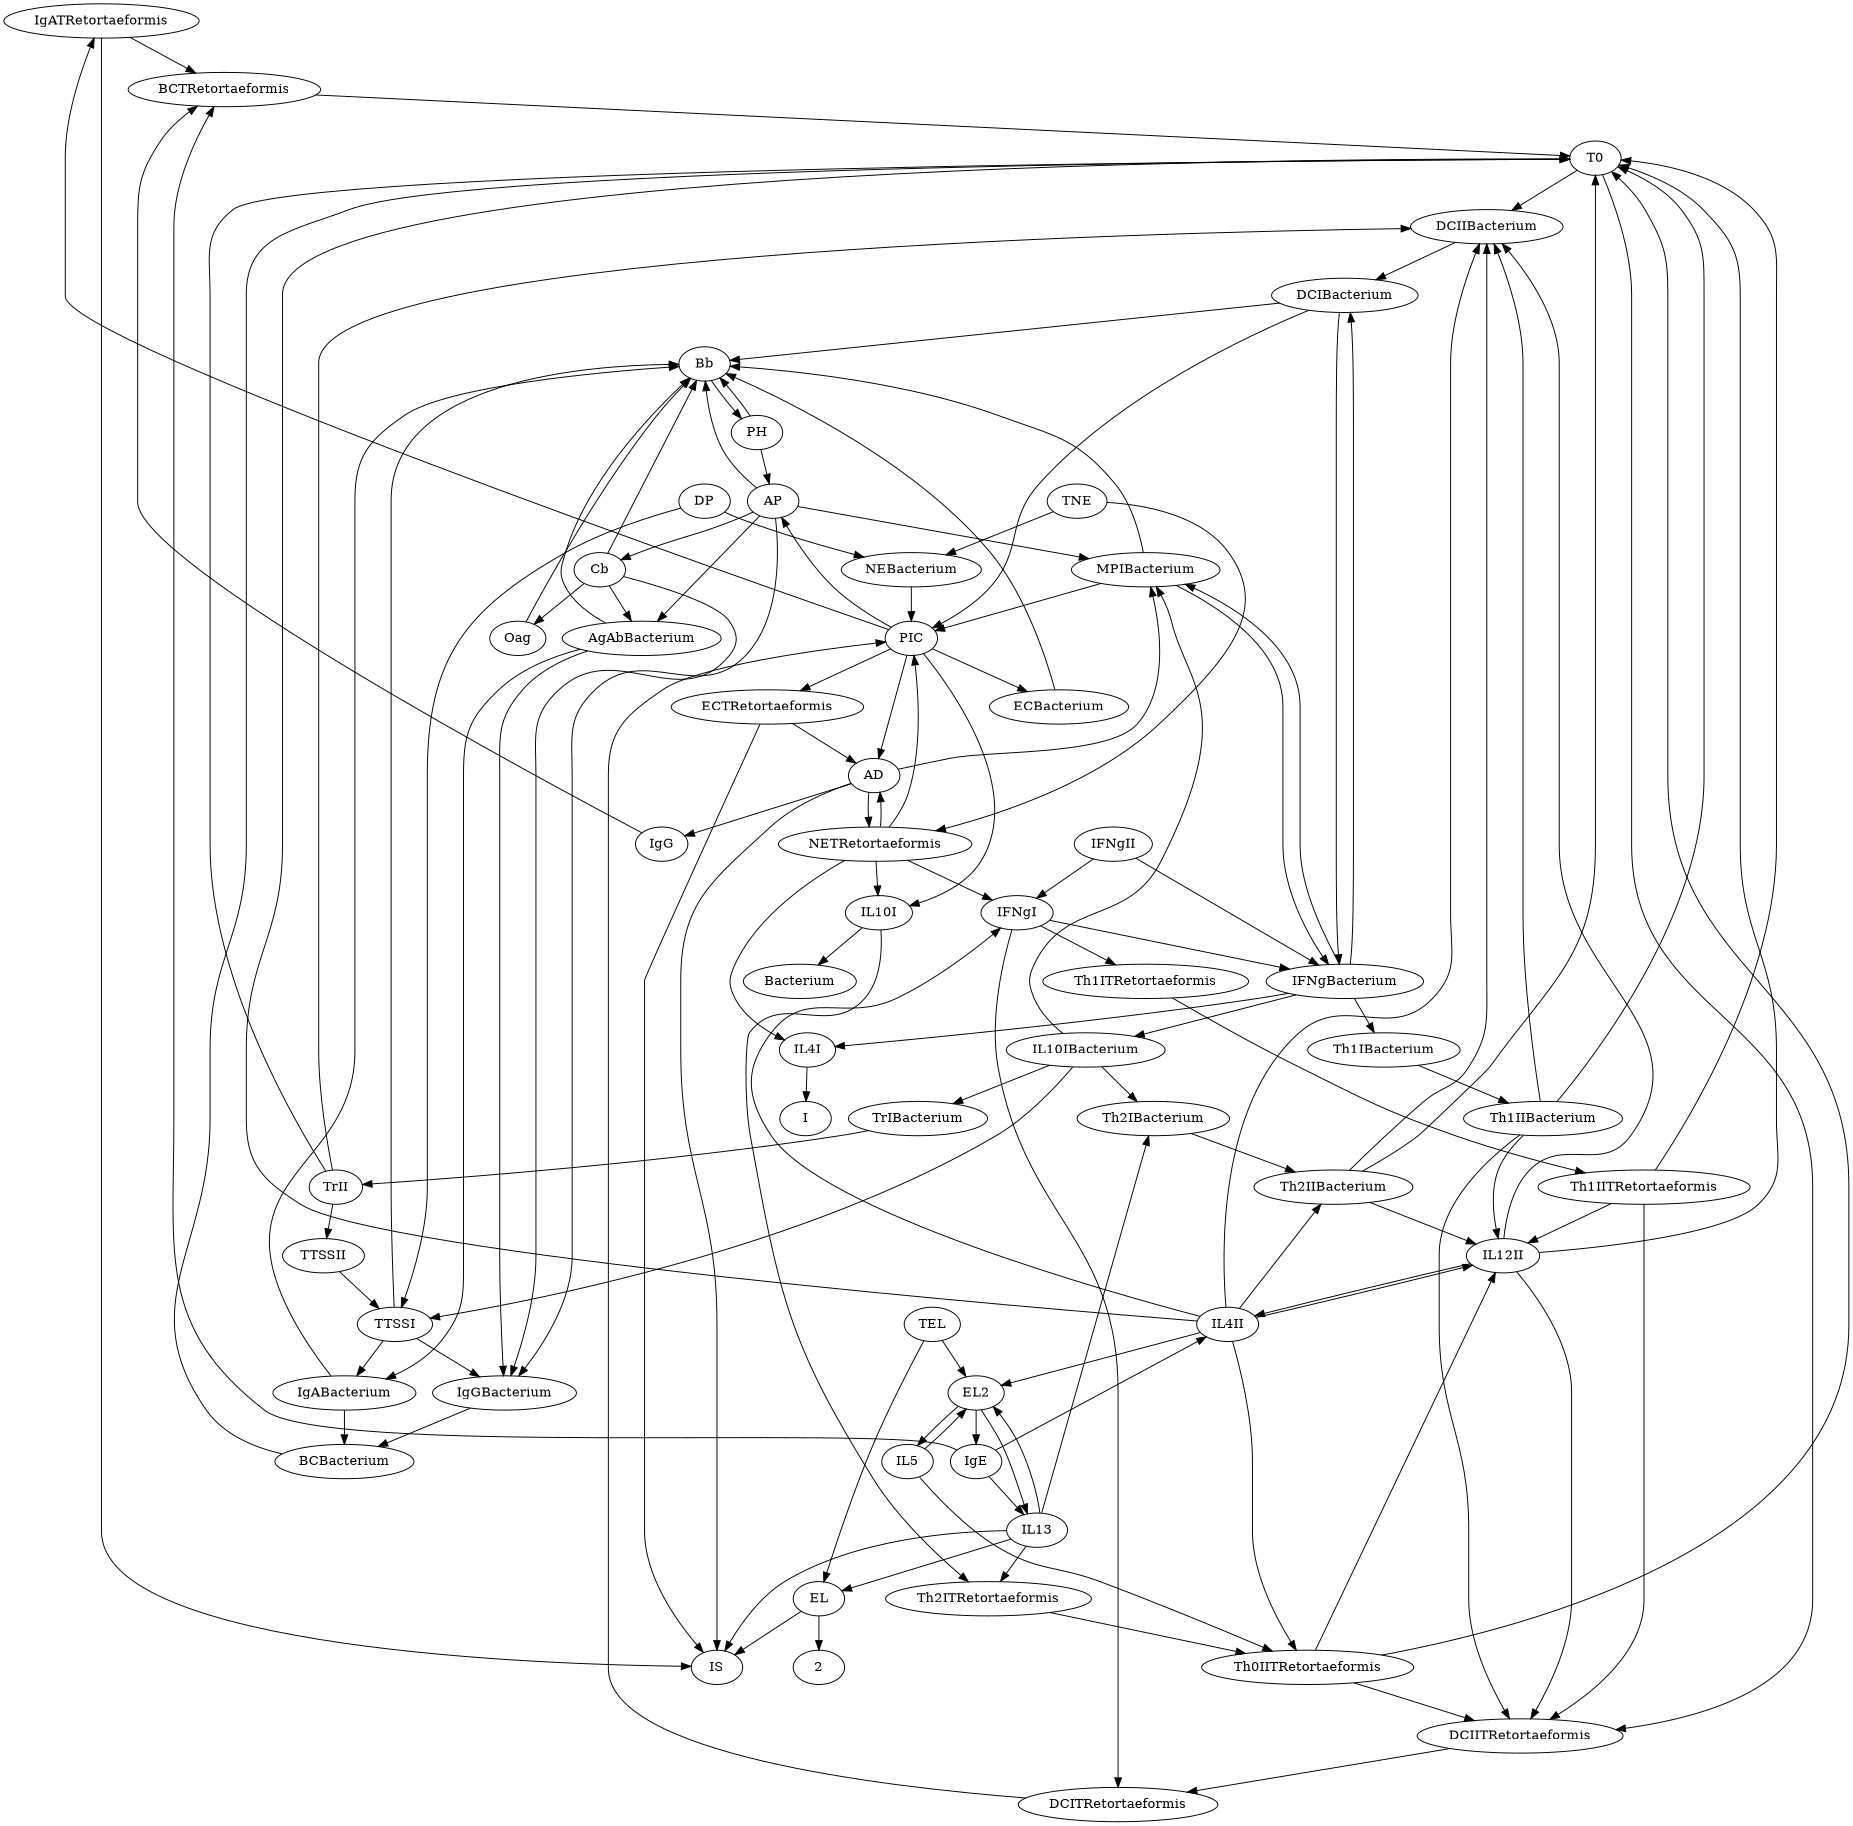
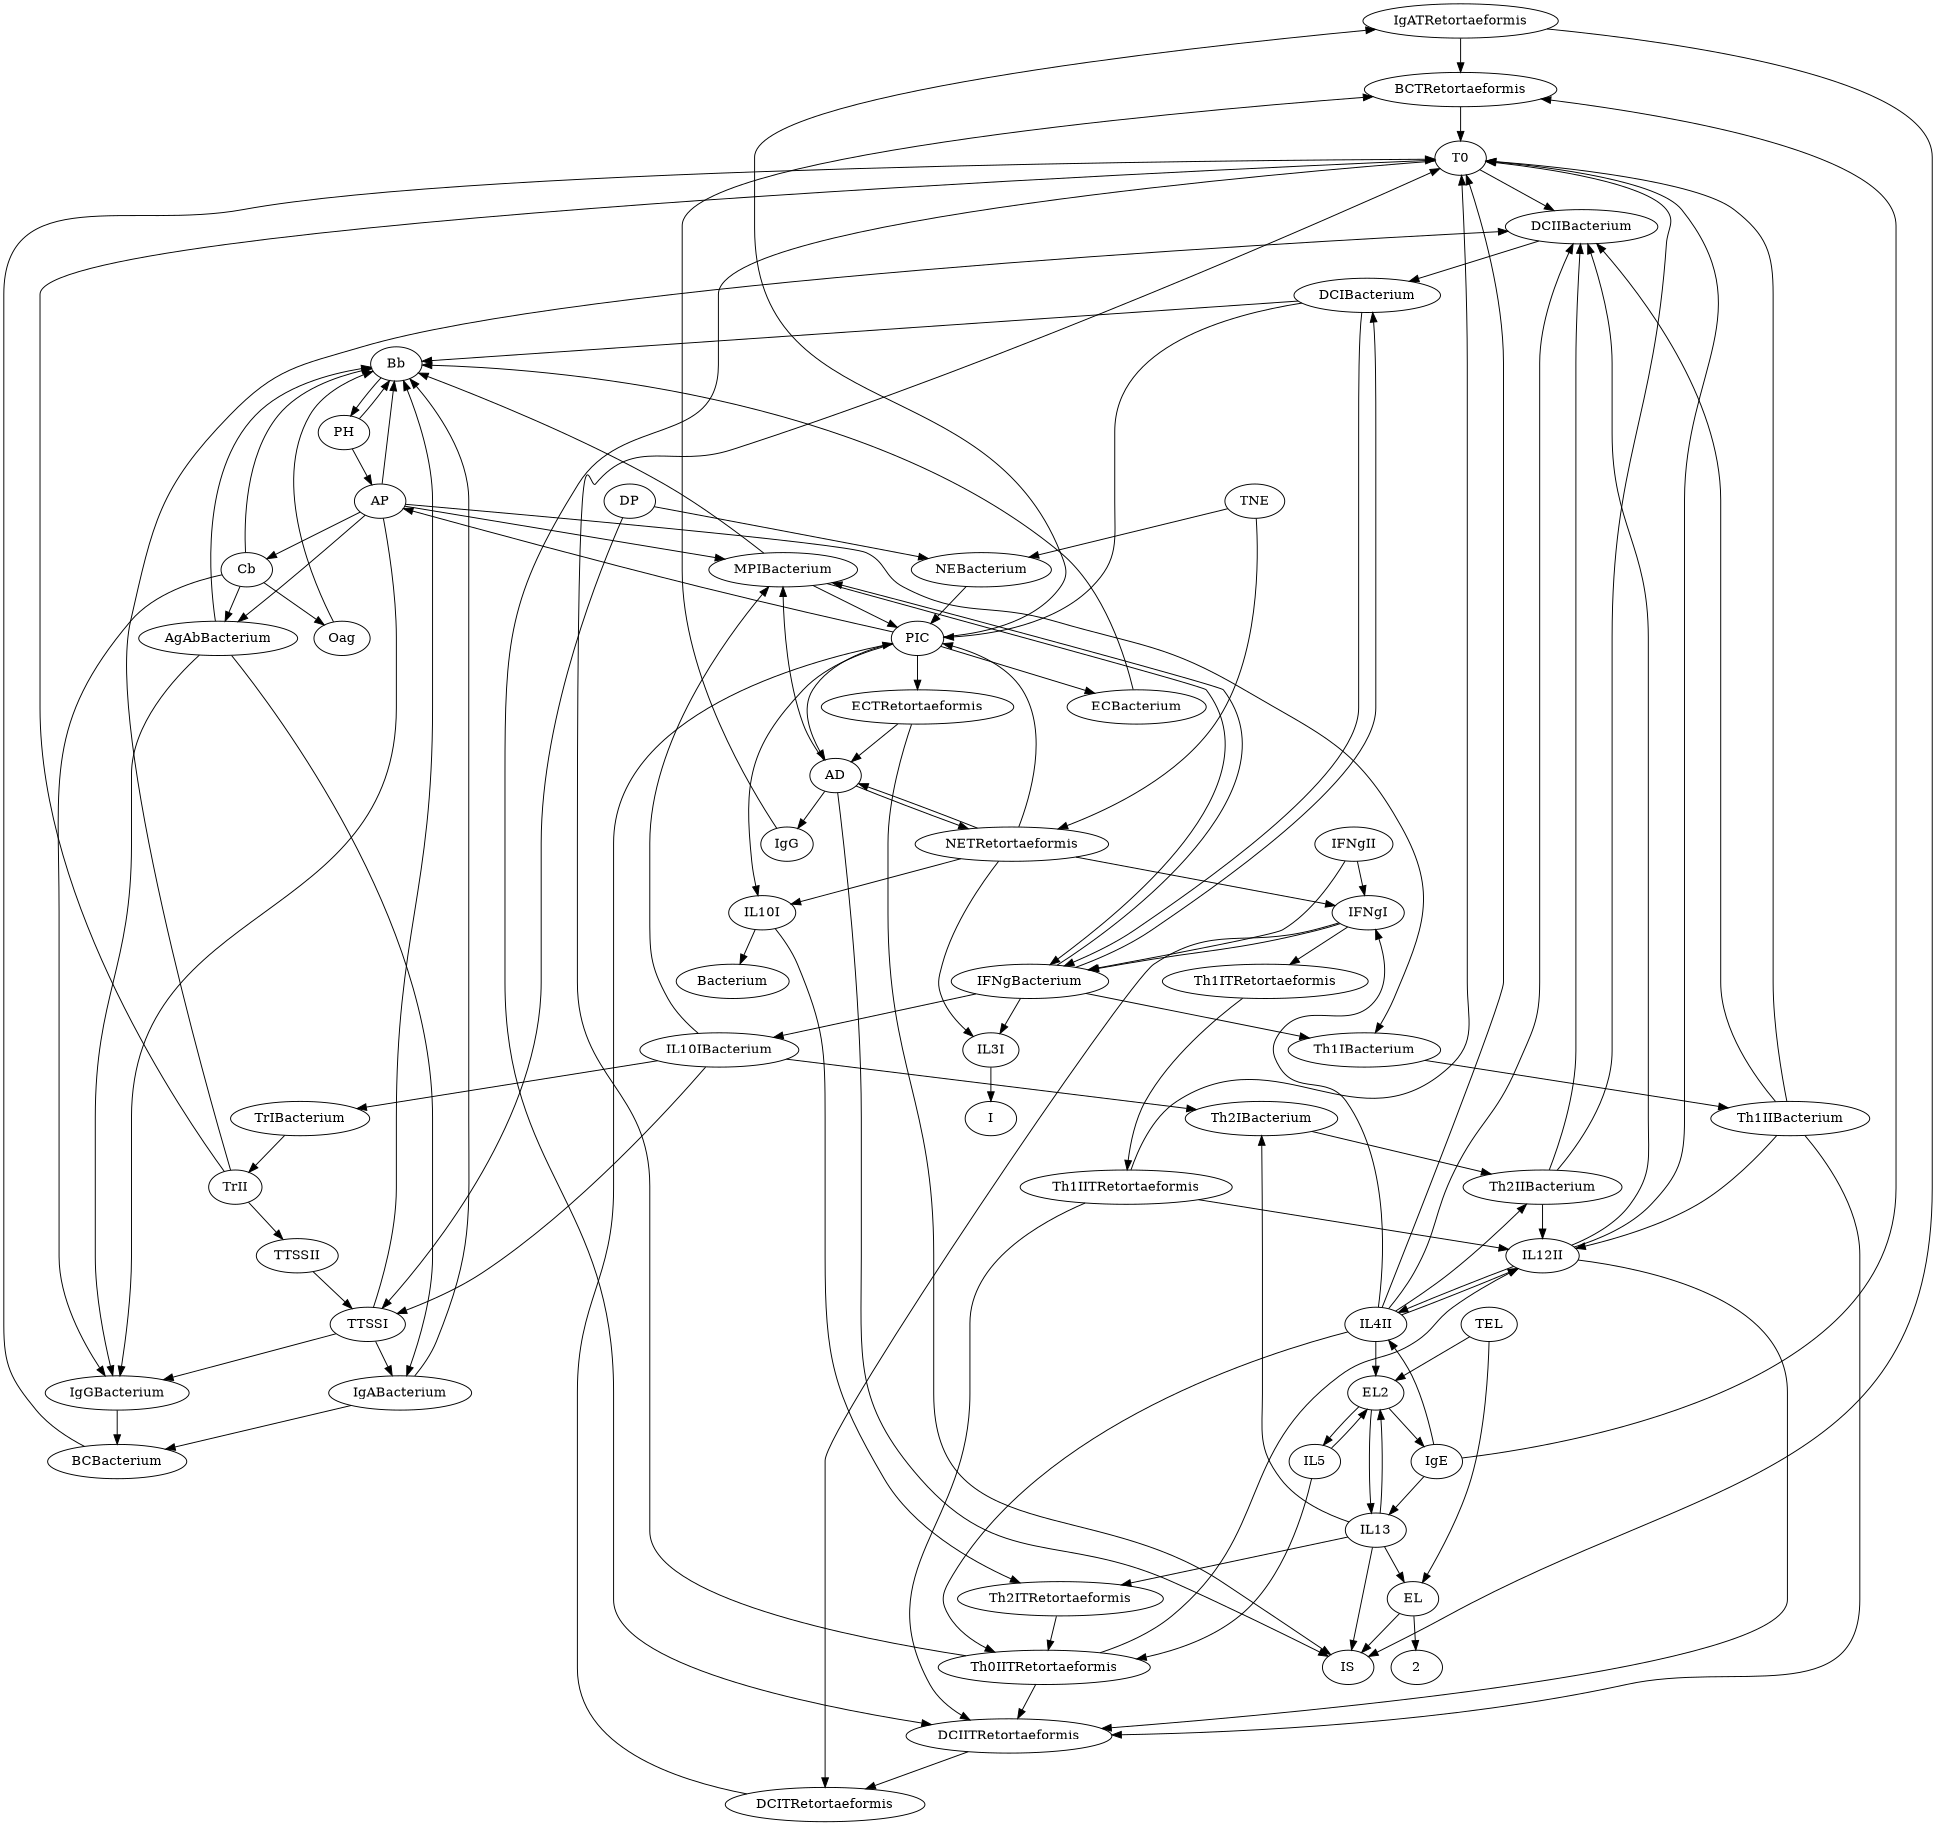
edge "AP" -> "Th1IBacterium": added
node "IL4I": label "IL4I" -> "IL3I"
